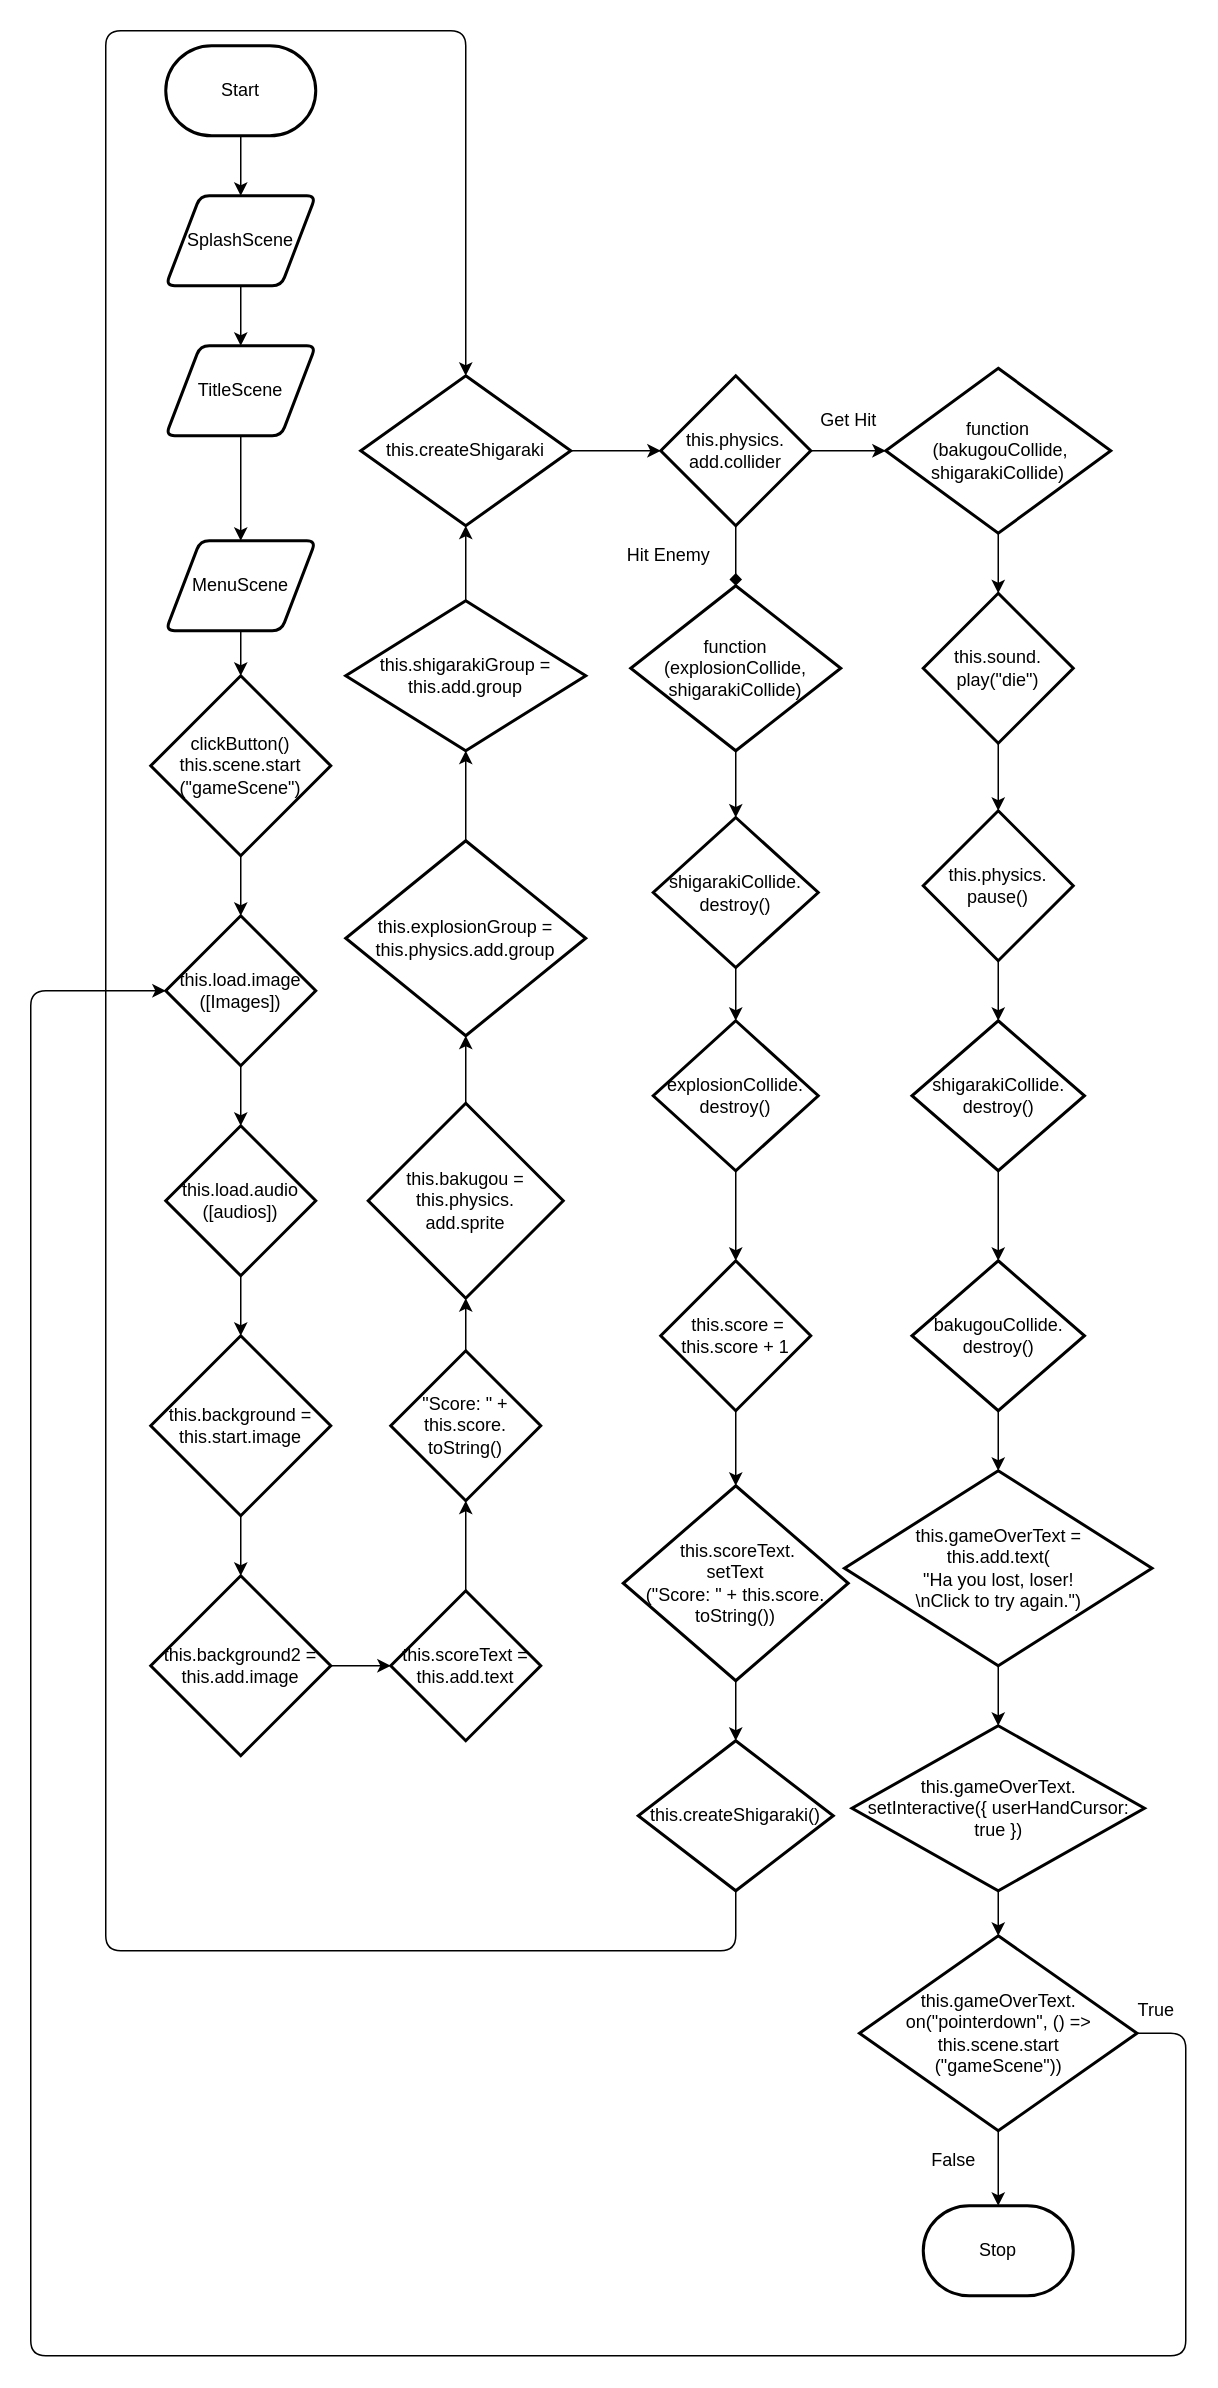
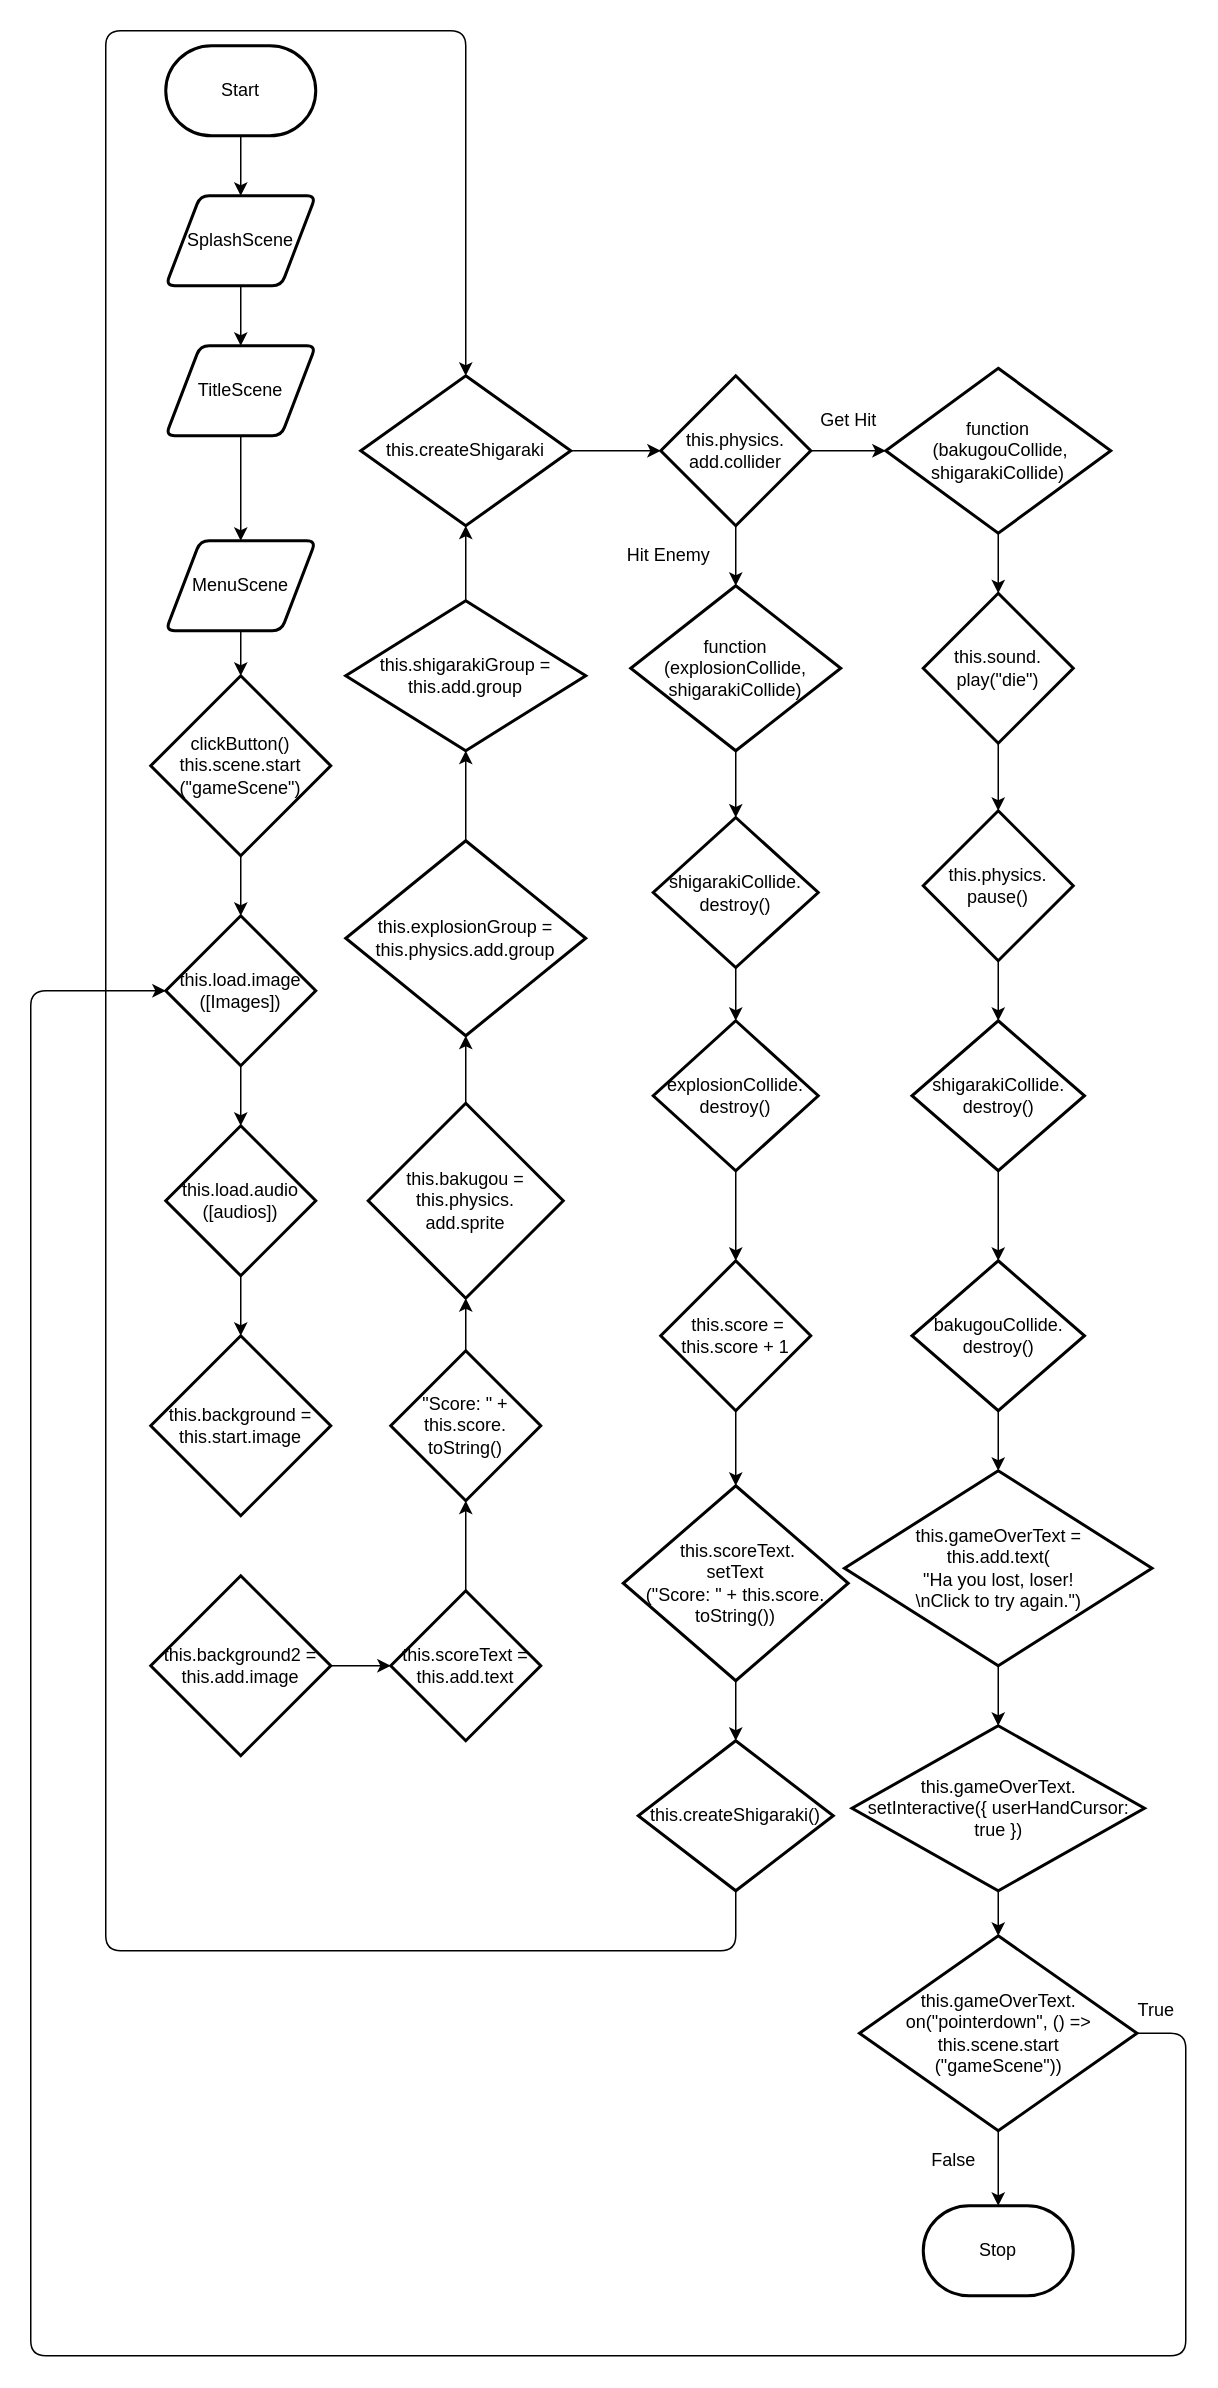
edge "this.physics. add.collider" -> "function (explosionCollide, shigarakiCollide)": arrowhead diamond -> classic
edge "this.background = this.start.image" -> "this.background2 = this.add.image": removed
